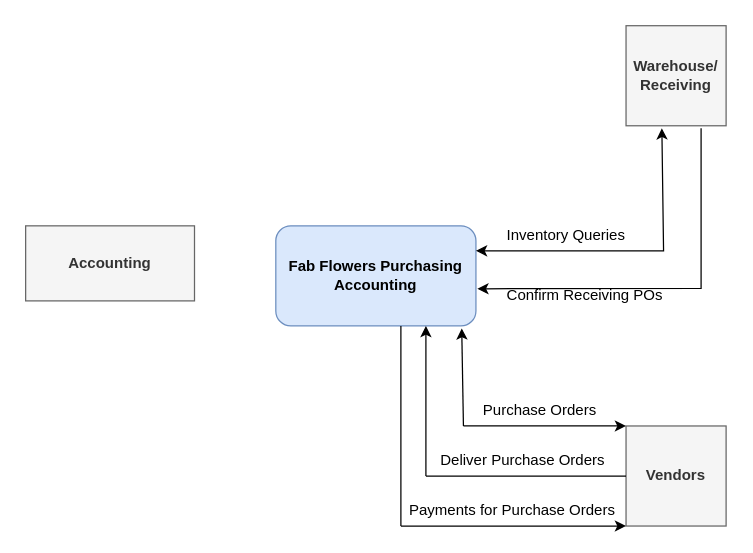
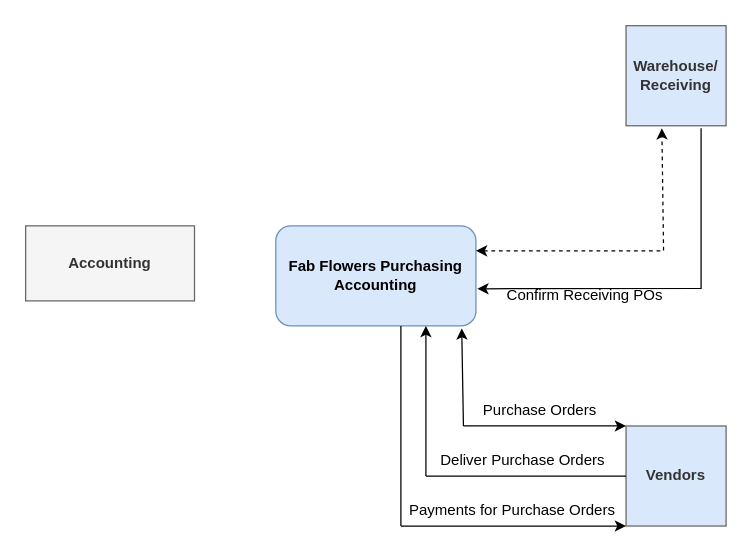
node "Warehouse/ Receiving": fillcolor #f5f5f5 -> #dae8fc
node "Inventory Queries": removed
edge "Warehouse/ Receiving" -- "Fab Flowers Purchasing Accounting": style solid -> dashed
node "Vendors": fillcolor #f5f5f5 -> #dae8fc
